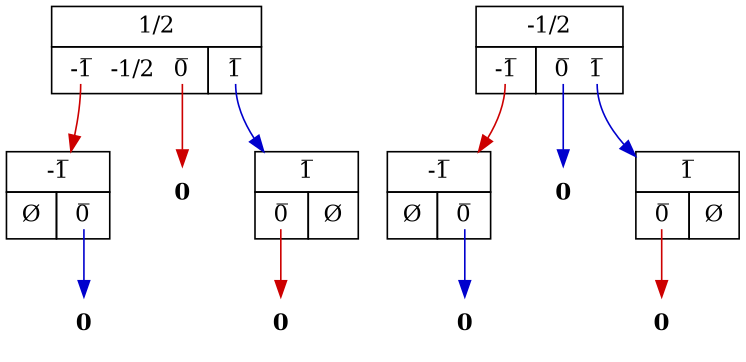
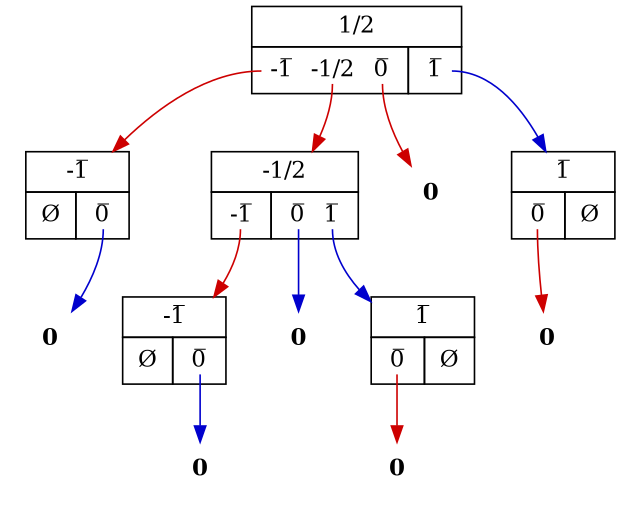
edge "1/2" -> "-1/2": added
